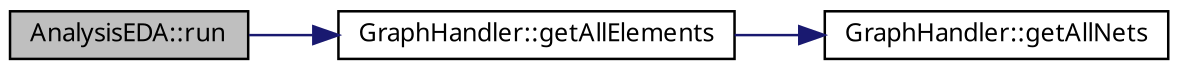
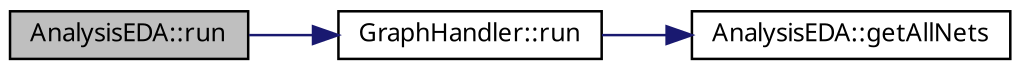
node "GraphHandler::getAllElements": label "GraphHandler::getAllElements" -> "GraphHandler::run"
node "GraphHandler::getAllNets": label "GraphHandler::getAllNets" -> "AnalysisEDA::getAllNets"
